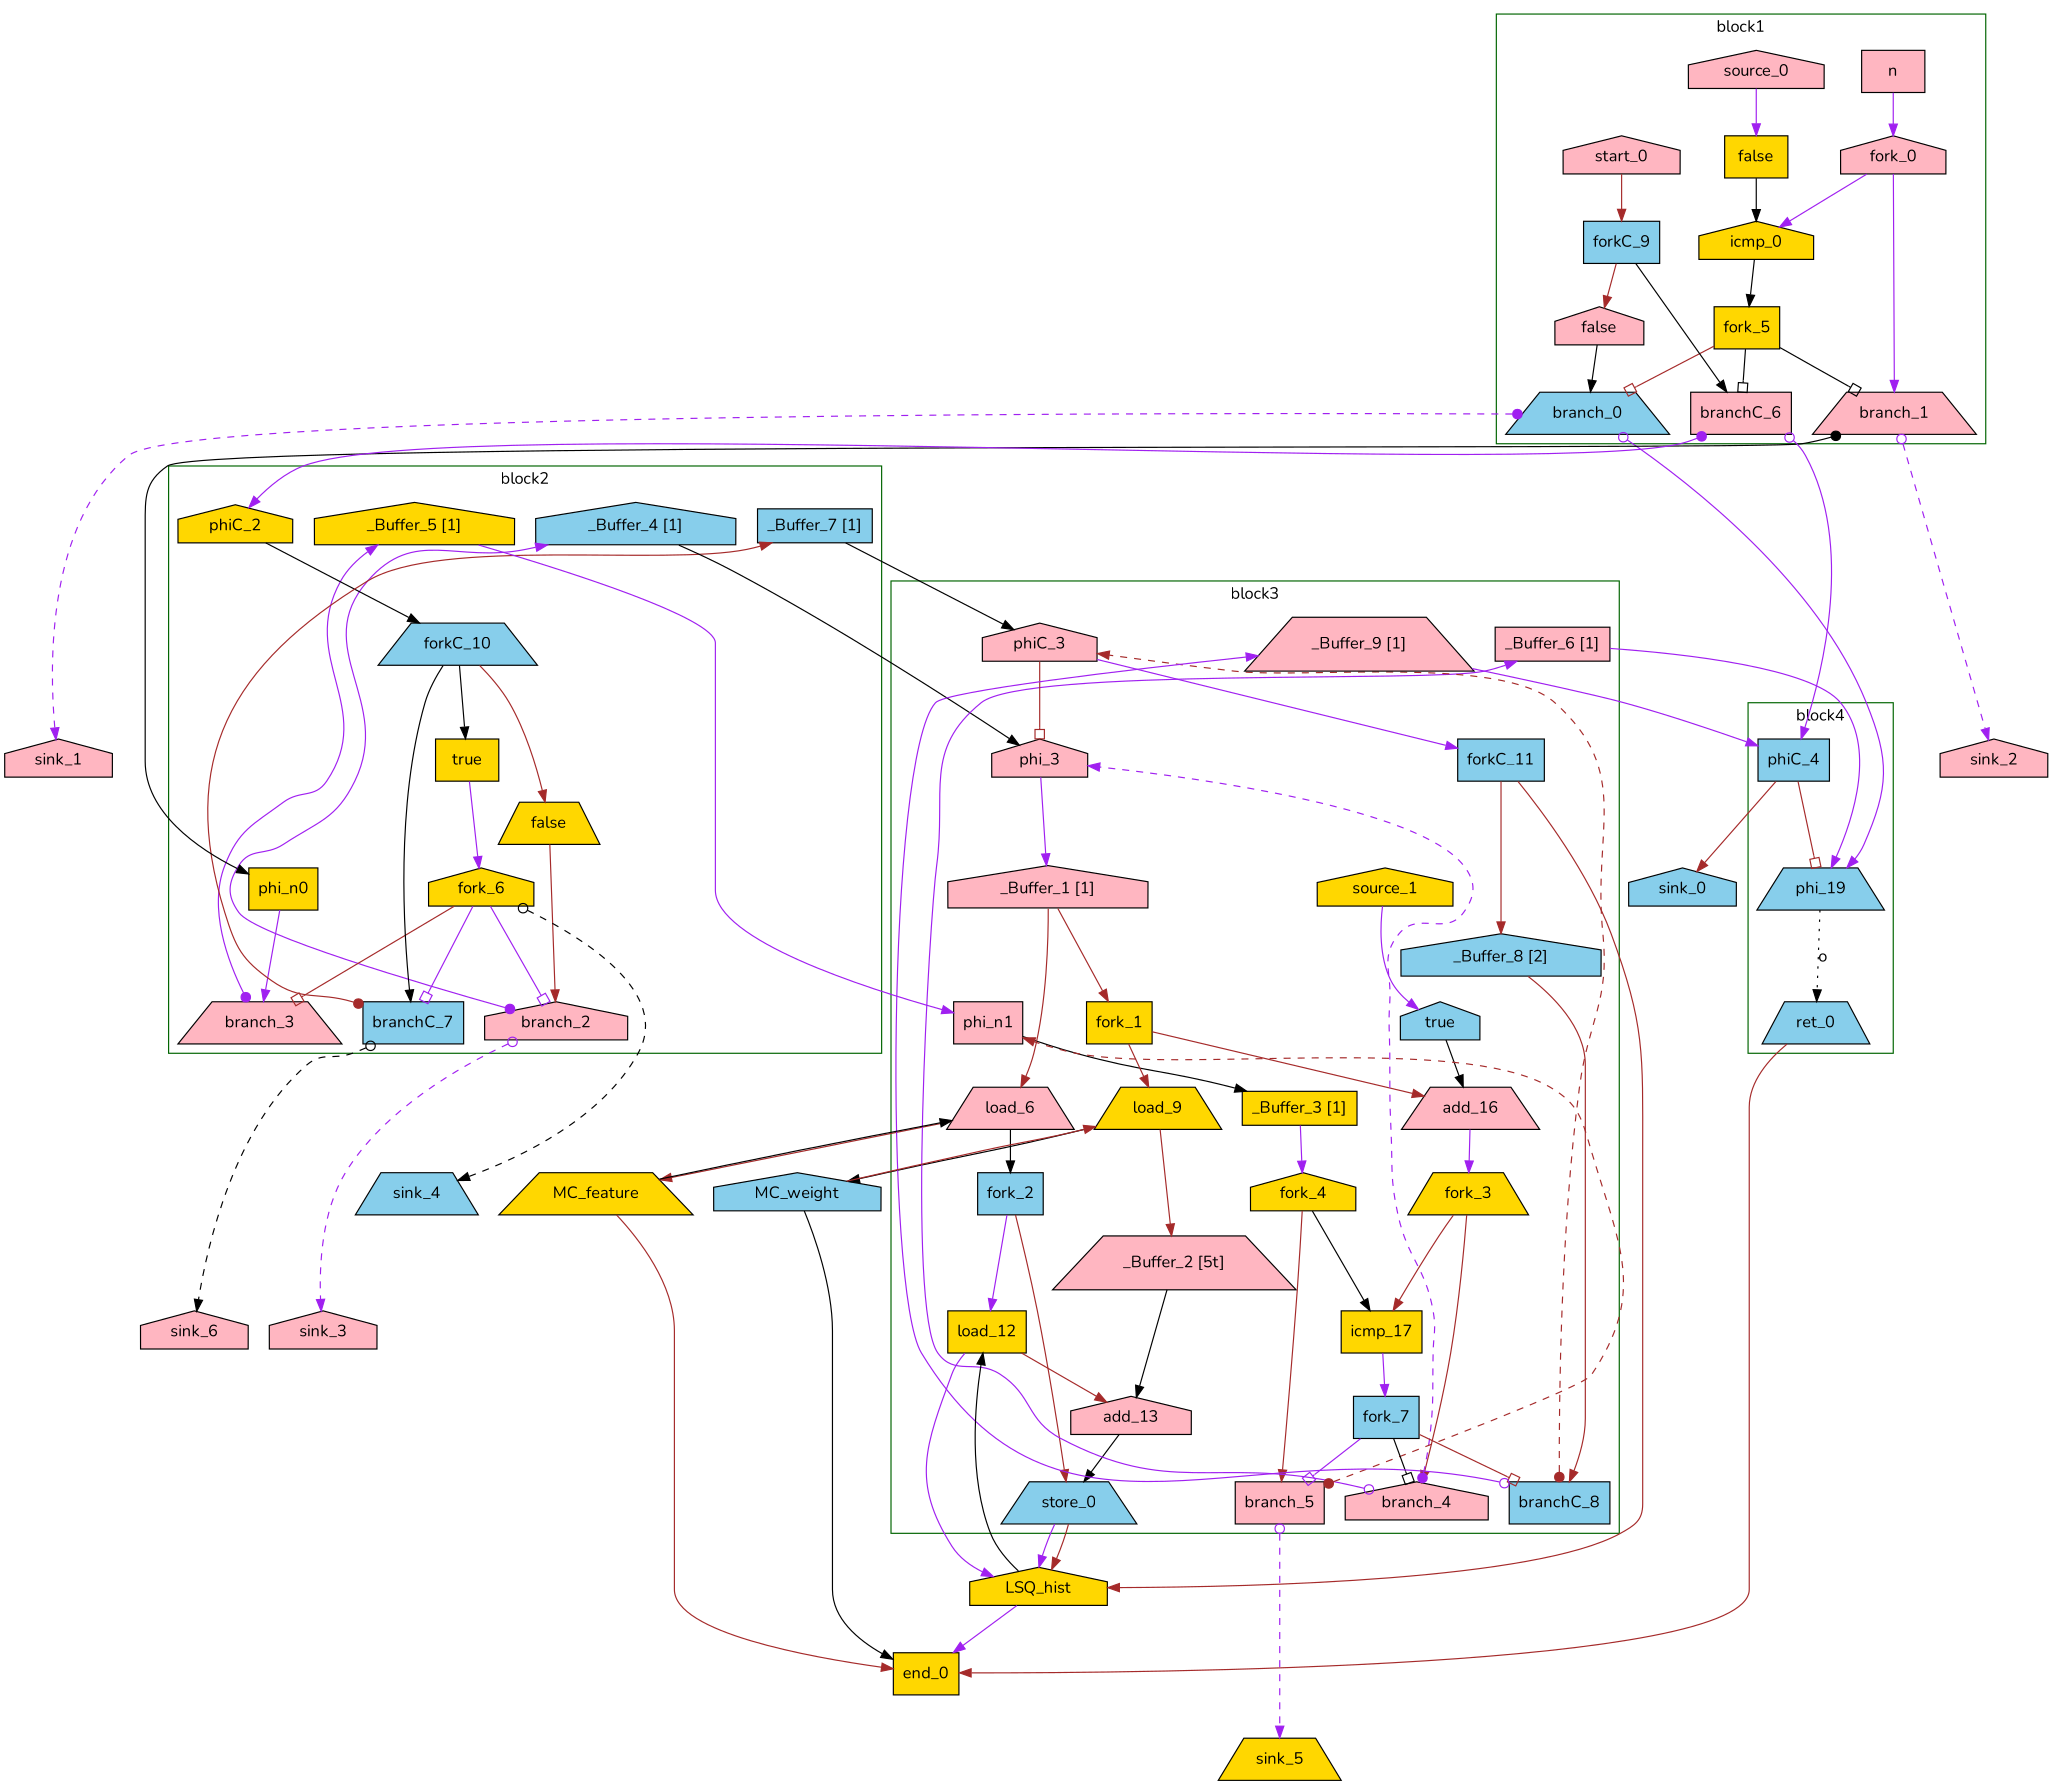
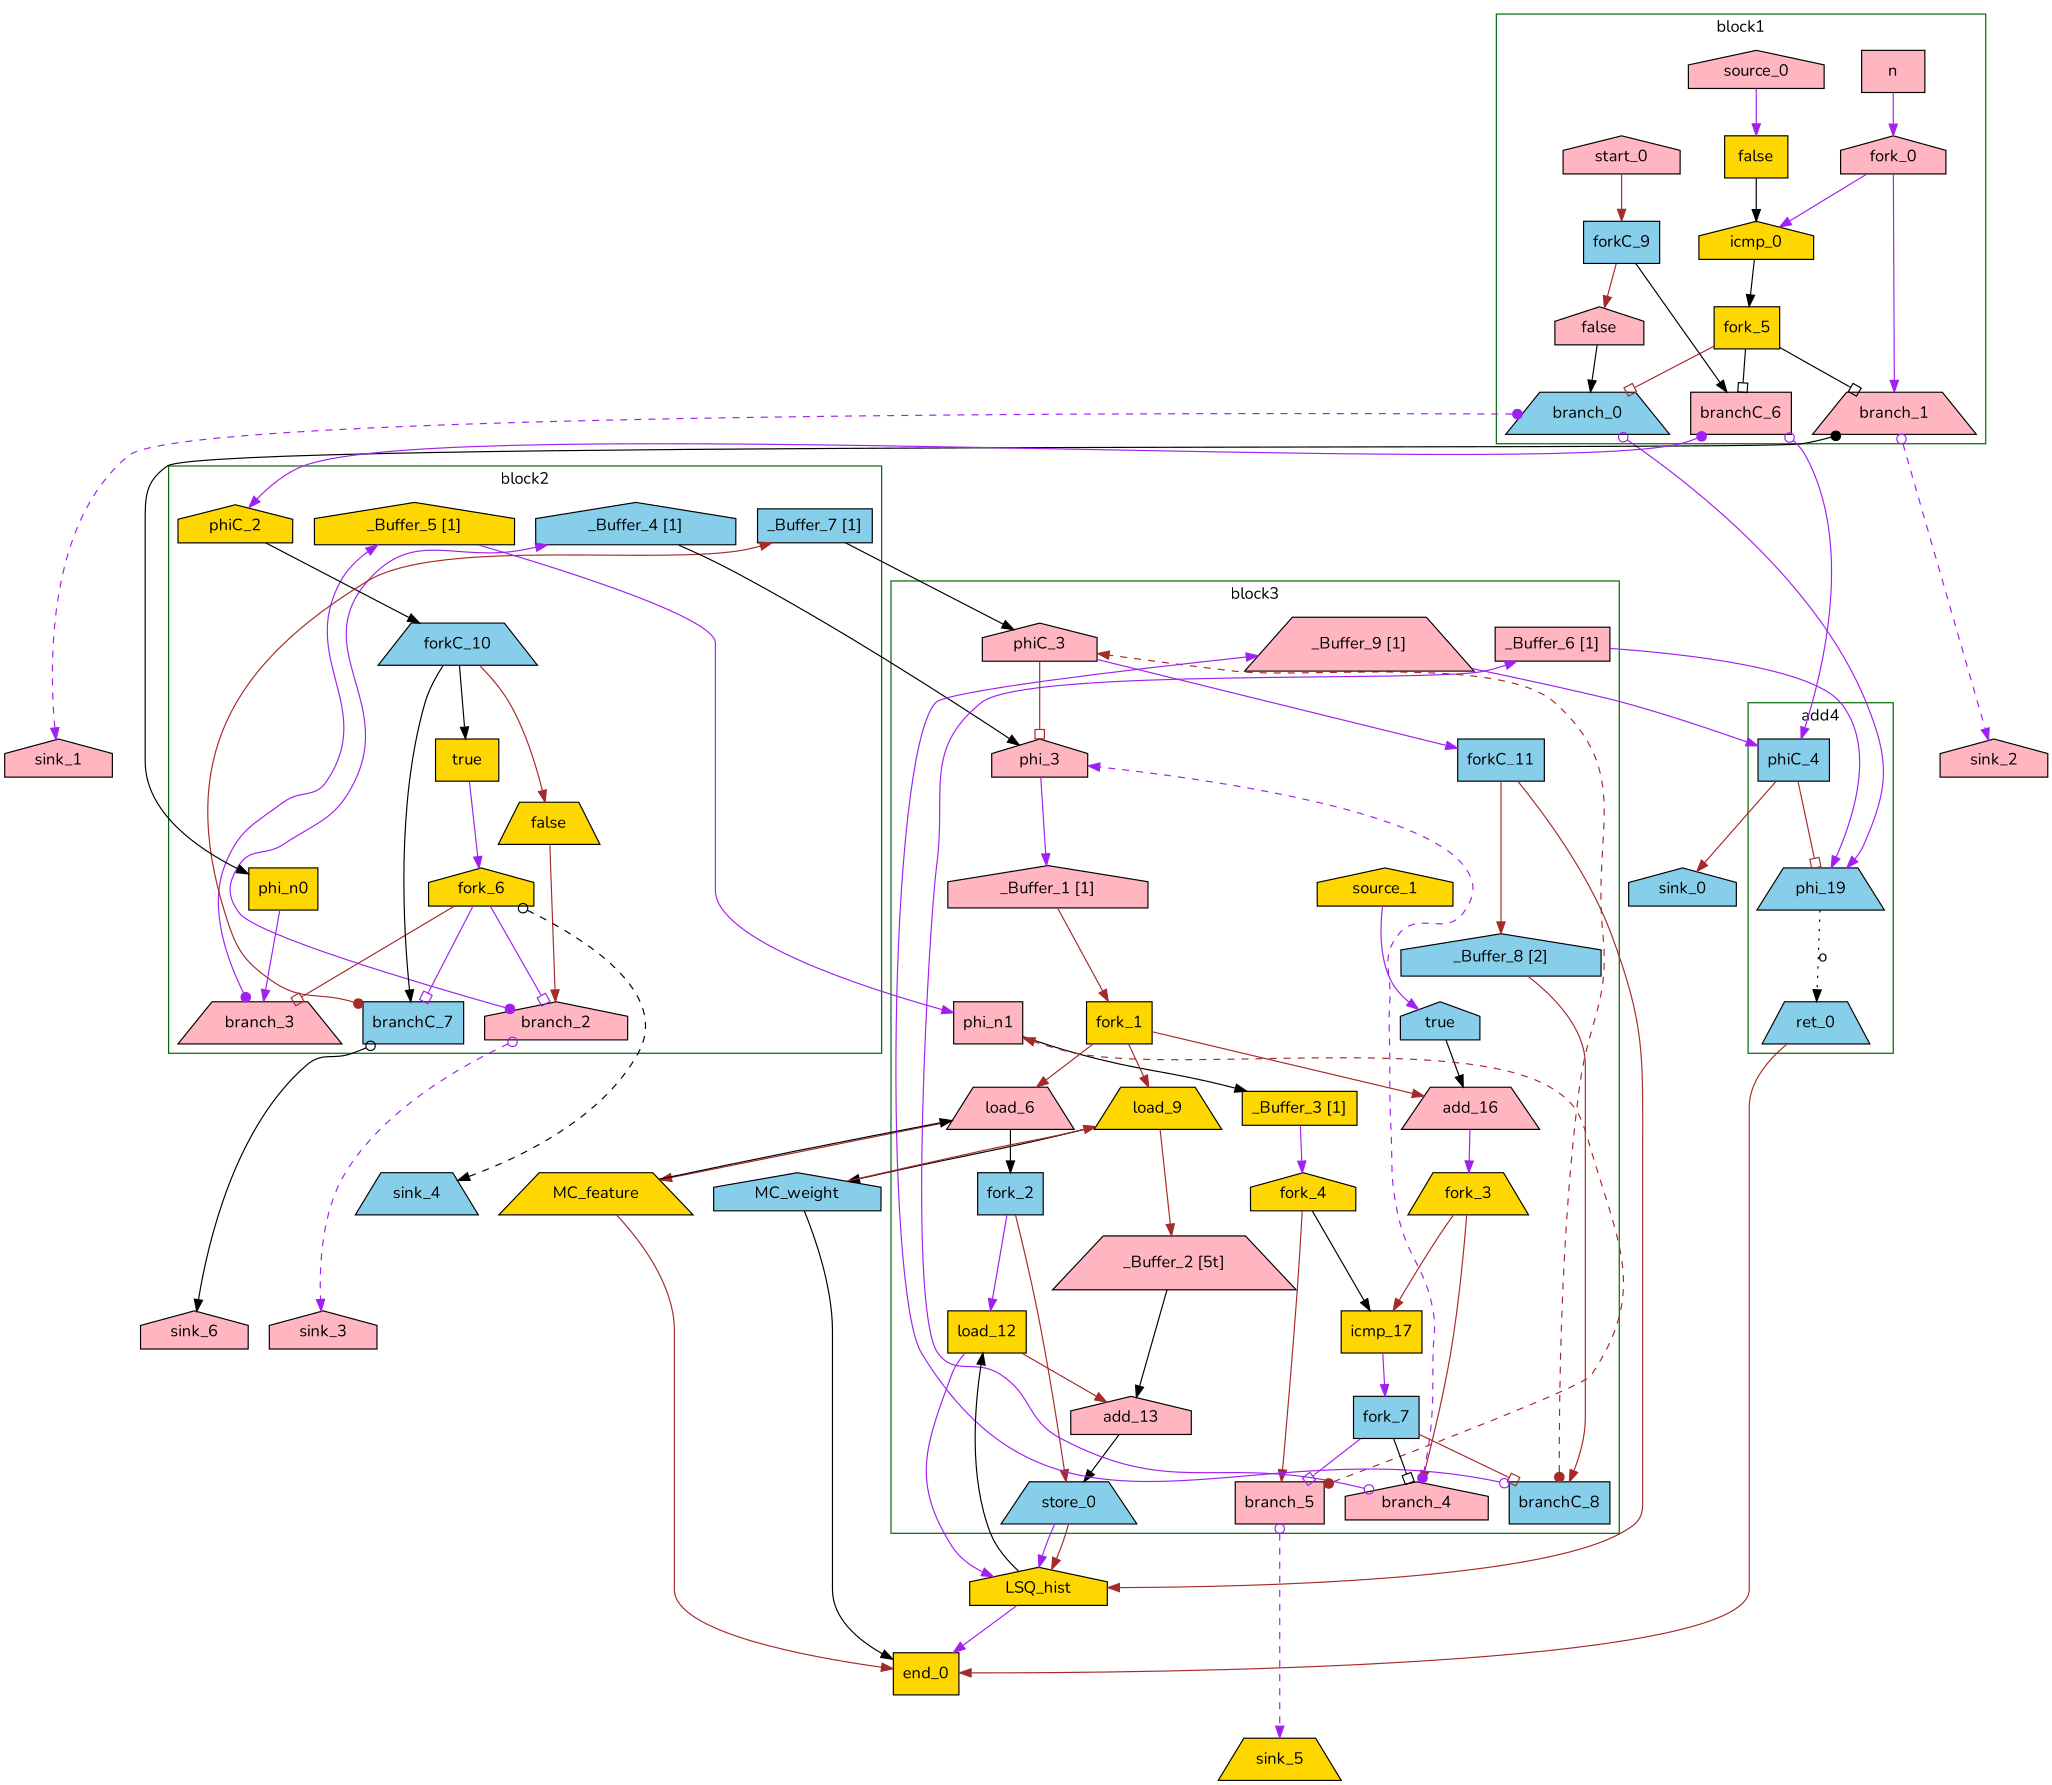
cluster "block4": label "block4" -> "add4"
edge "_Buffer_1 [1]" -> "load_6": now "fork_1" -> "load_6"
edge "branchC_7" -- "sink_6": style dashed -> solid
